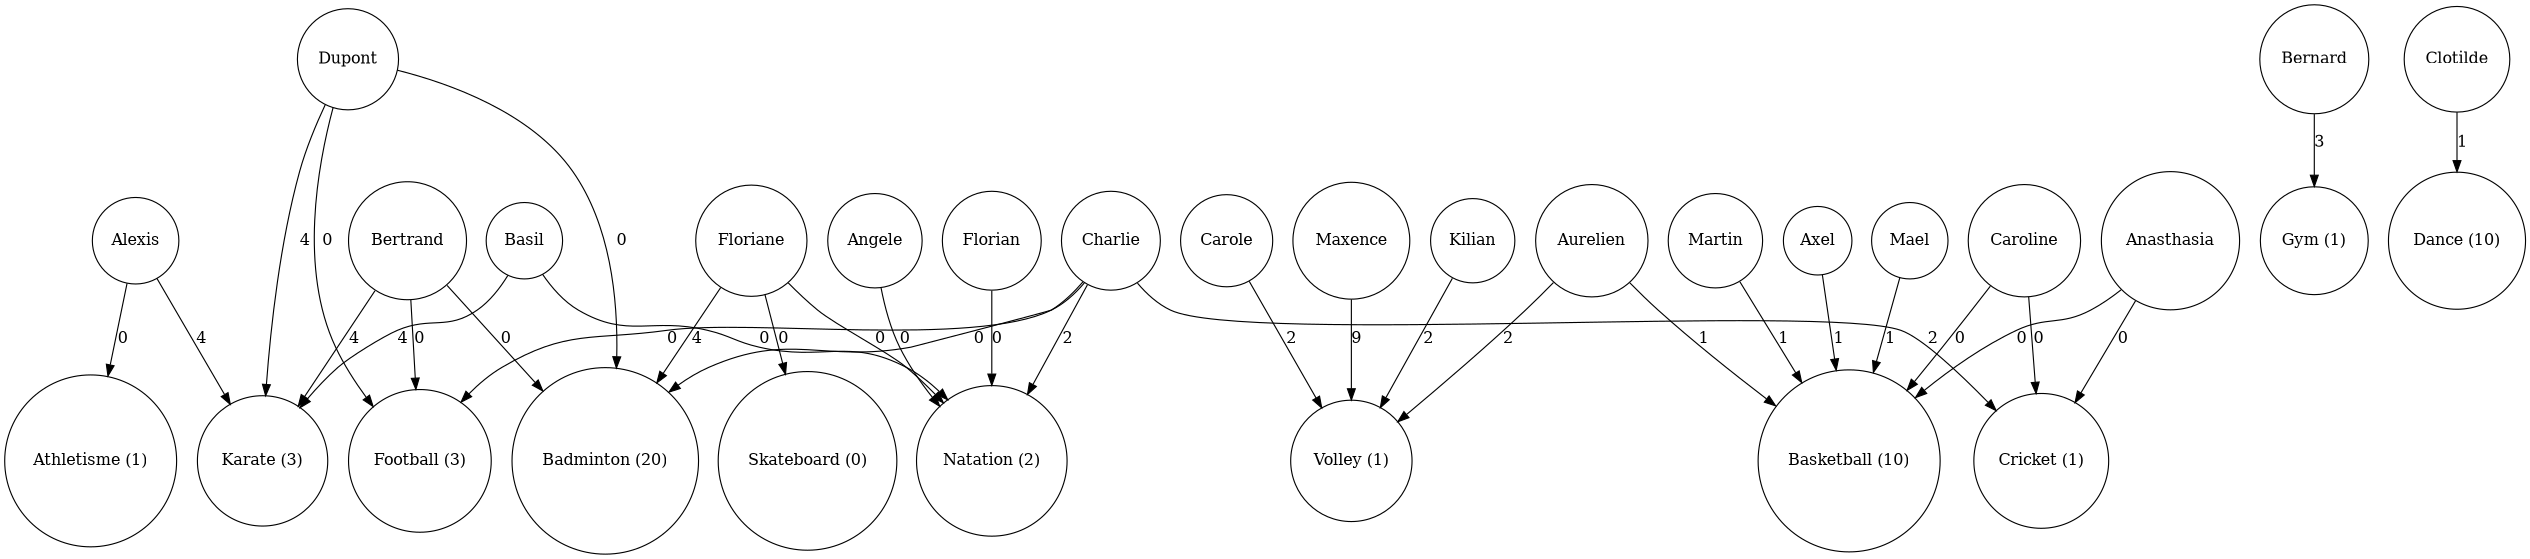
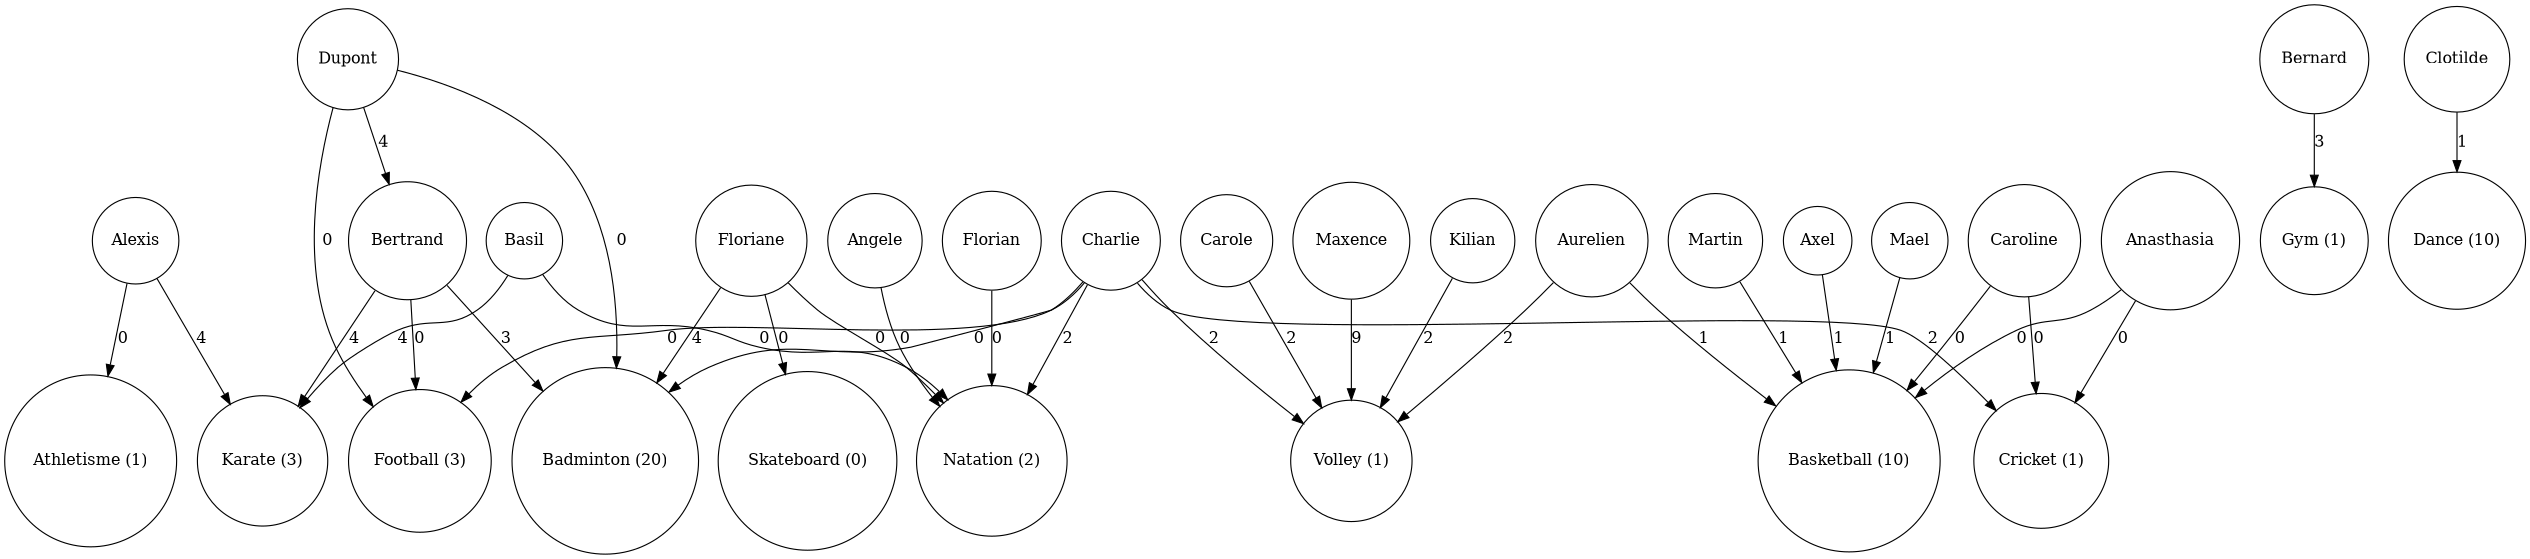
edge "Dupont" -> "Karate (3)": now "Dupont" -> "Bertrand"
edge "Bertrand" -> "Badminton (20)": label "0" -> "3"
edge "Charlie" -> "Volley (1)": added, label "2"
